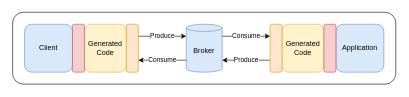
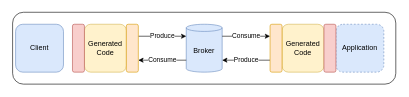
node "Client": moved (48, 48) -> (39, 48)
node "Application": style solid -> dashed
